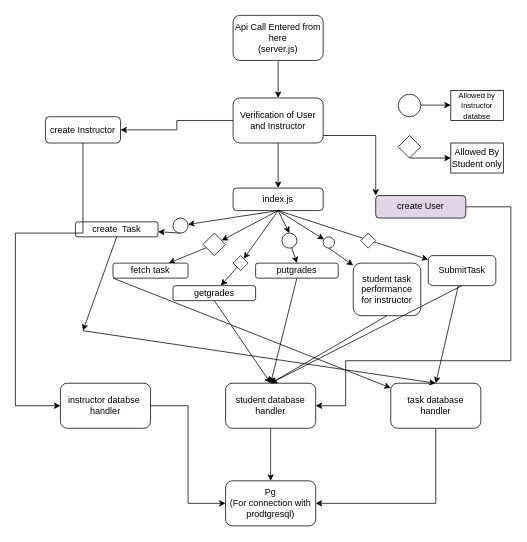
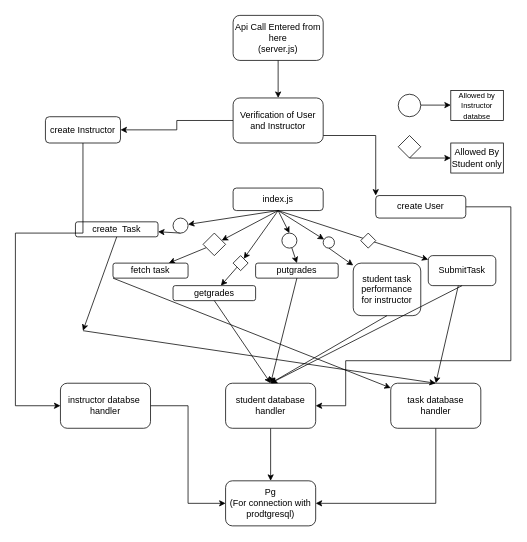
edge "Verification of User and Instructor" -> "index.js": removed
node "create User": fillcolor #e1d5e7 -> #ffffff
